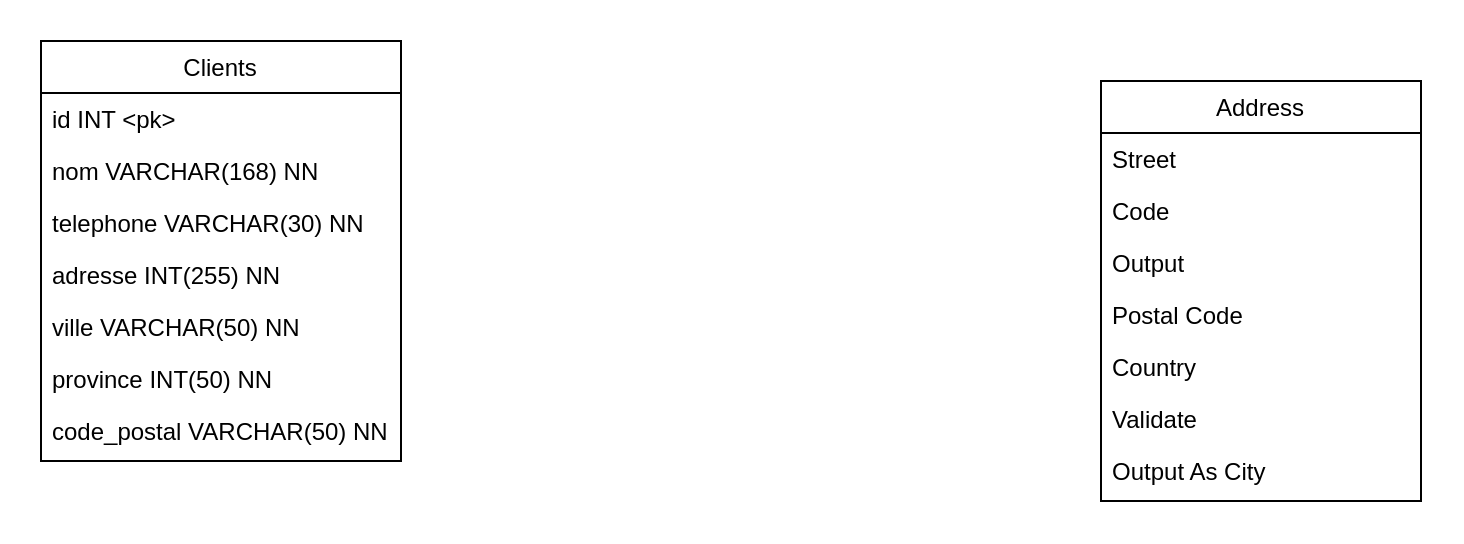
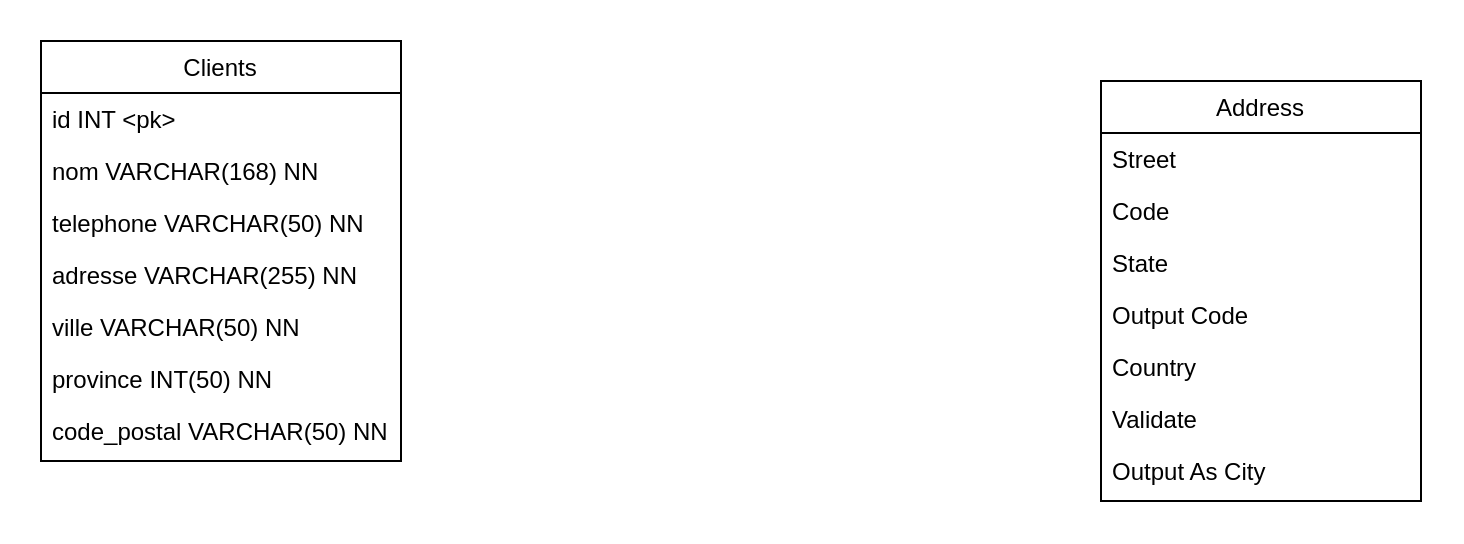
node "telephone VARCHAR(30) NN": label "telephone VARCHAR(30) NN" -> "telephone VARCHAR(50) NN"
node "Output": label "Output" -> "State"
node "adresse INT(255) NN": label "adresse INT(255) NN" -> "adresse VARCHAR(255) NN"
node "Postal Code": label "Postal Code" -> "Output Code"
